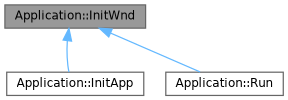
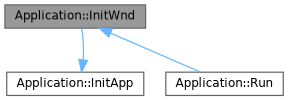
edge "Application::InitApp" -> "Application::InitWnd": reversed
